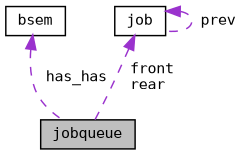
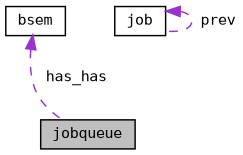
edge "jobqueue" -> "job": removed, label "front rear"
